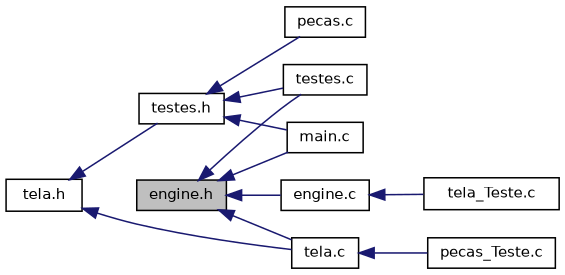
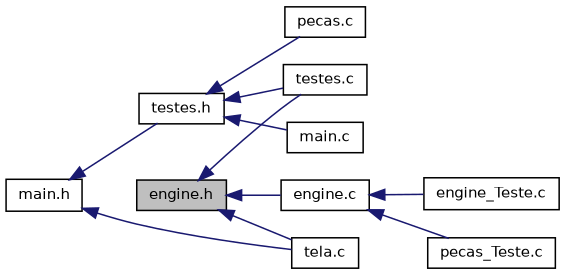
edge "main.c" -> "engine.h": removed
node "tela_Teste.c": label "tela_Teste.c" -> "engine_Teste.c"
node "tela.h": label "tela.h" -> "main.h"
edge "pecas_Teste.c" -> "tela.c": now "pecas_Teste.c" -> "engine.c"
